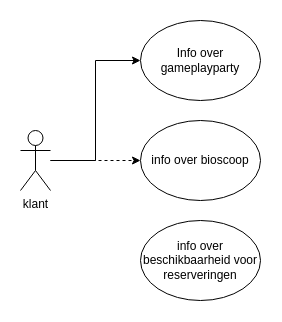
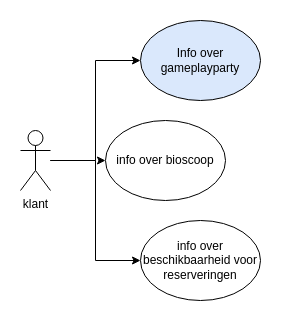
node "Info over gameplayparty": fillcolor #ffffff -> #dae8fc
node "info over bioscoop": moved (201, 161) -> (166, 161)
edge "klant" -> "info over beschikbaarheid voor reserveringen": added
